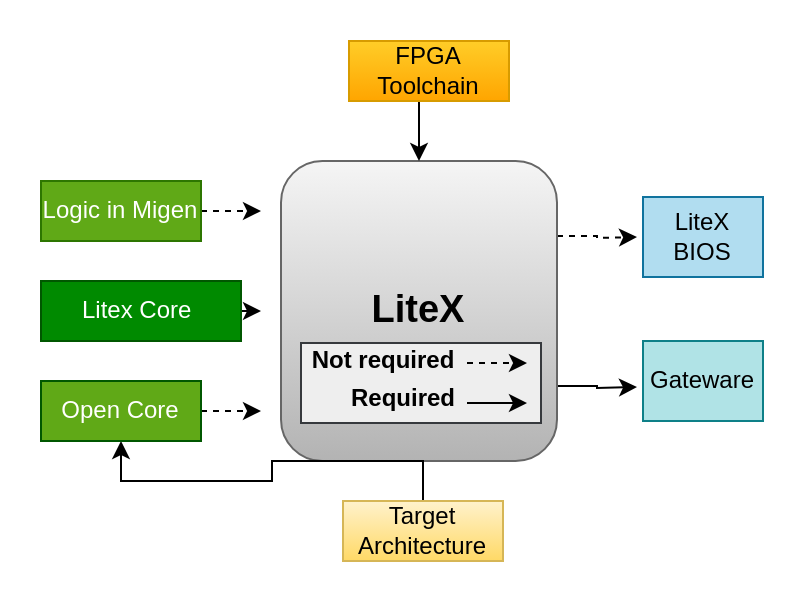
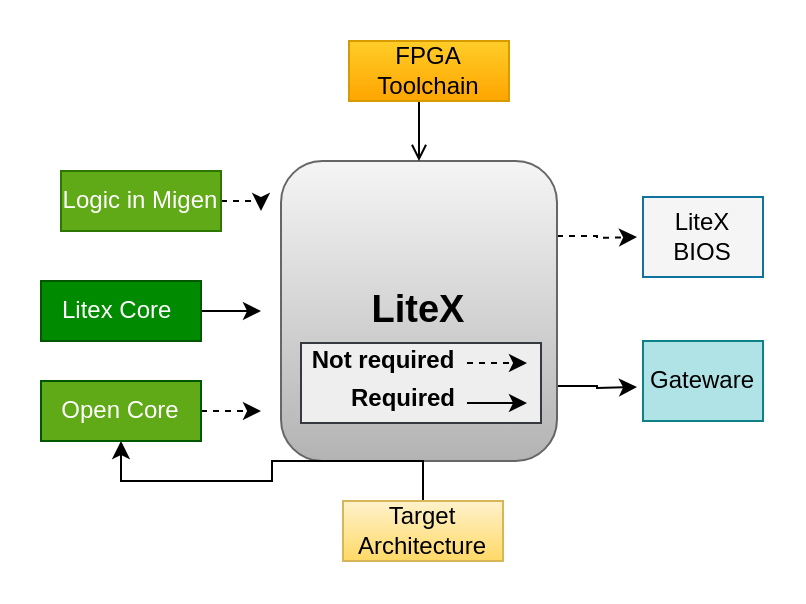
edge "FPGA Toolchain" -> "LiteX": arrowhead classic -> open
node "Logic in Migen": moved (121, 211) -> (141, 201)
node "LiteX BIOS": fillcolor #b1ddf0 -> #f5f5f5
node "Litex Core": size 200x60 -> 160x60
